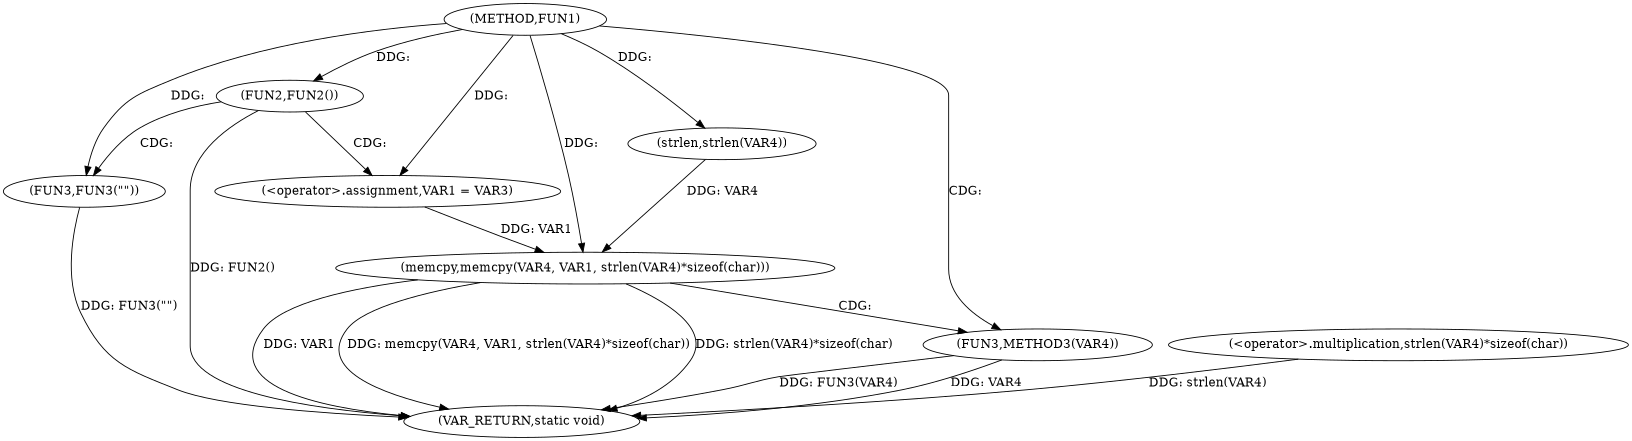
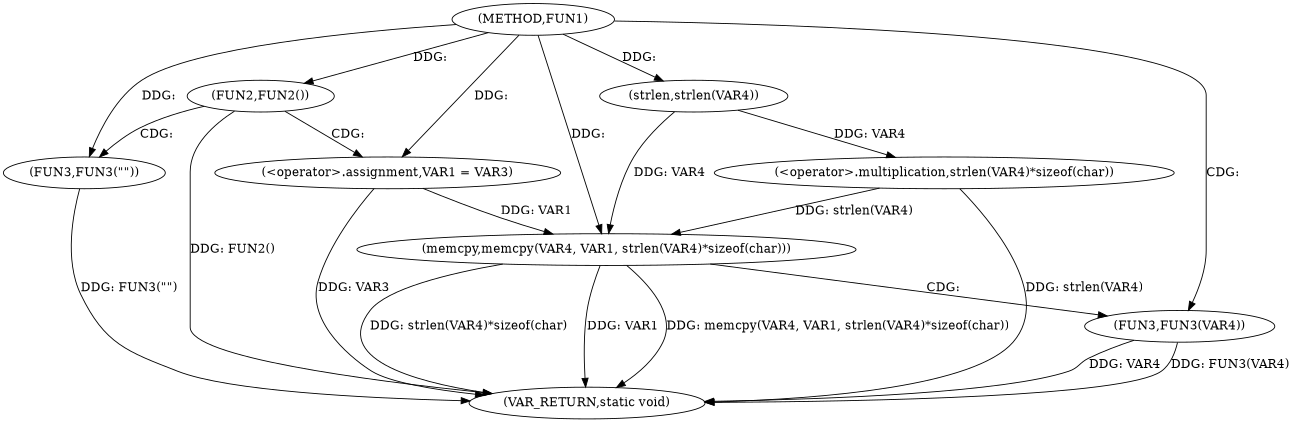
edge "(strlen,strlen(VAR4))" -> "(<operator>.multiplication,strlen(VAR4)*sizeof(char))": added, label "DDG: VAR4"
edge "(<operator>.multiplication,strlen(VAR4)*sizeof(char))" -> "(memcpy,memcpy(VAR4, VAR1, strlen(VAR4)*sizeof(char)))": added, label "DDG: strlen(VAR4)"
edge "(<operator>.assignment,VAR1 = VAR3)" -> "(VAR_RETURN,static void)": added, label "DDG: VAR3"
node "(FUN3,METHOD3(VAR4))": label "(FUN3,METHOD3(VAR4))" -> "(FUN3,FUN3(VAR4))"
